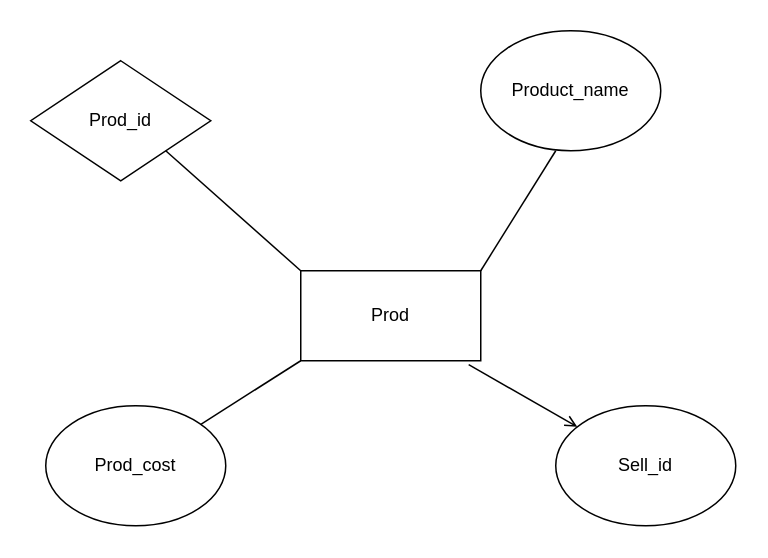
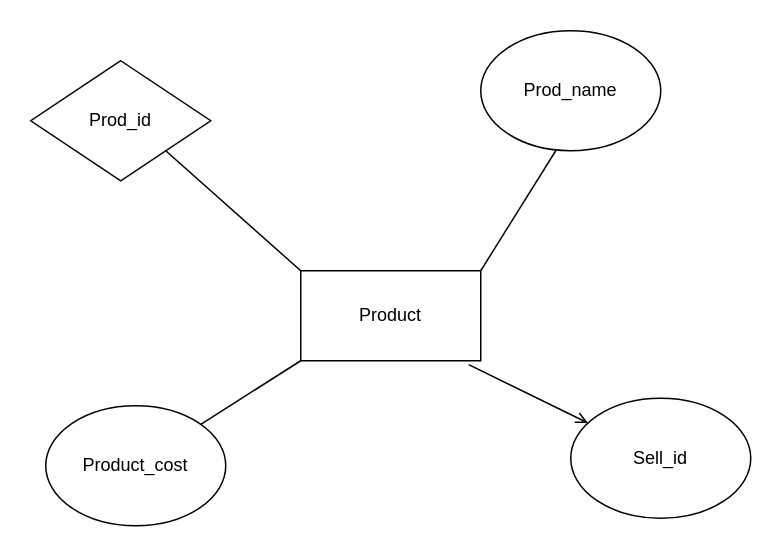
node "Product_name": label "Product_name" -> "Prod_name"
node "Prod": label "Prod" -> "Product"
node "Prod_cost": label "Prod_cost" -> "Product_cost"
node "Sell_id": moved (646, 466) -> (661, 458)
